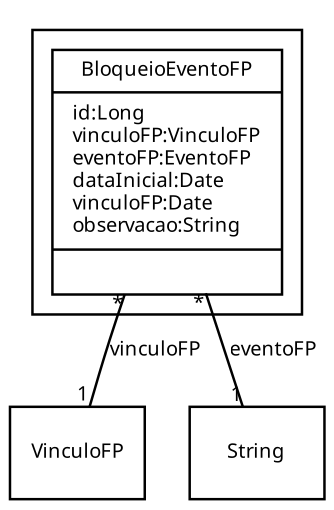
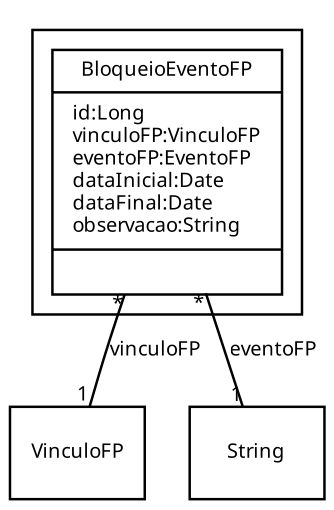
node "BloqueioEventoFP": text "vinculoFP:Date" -> "dataFinal:Date"
